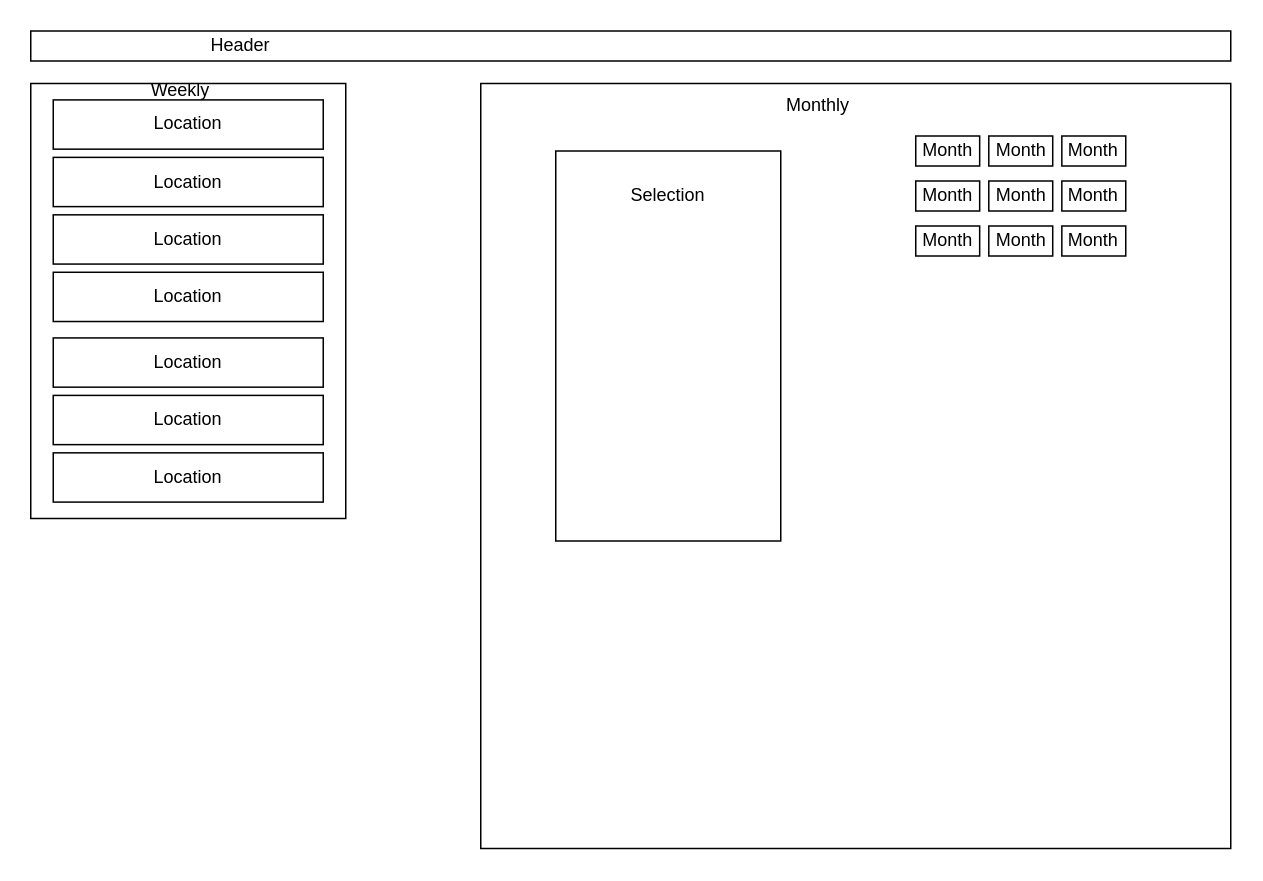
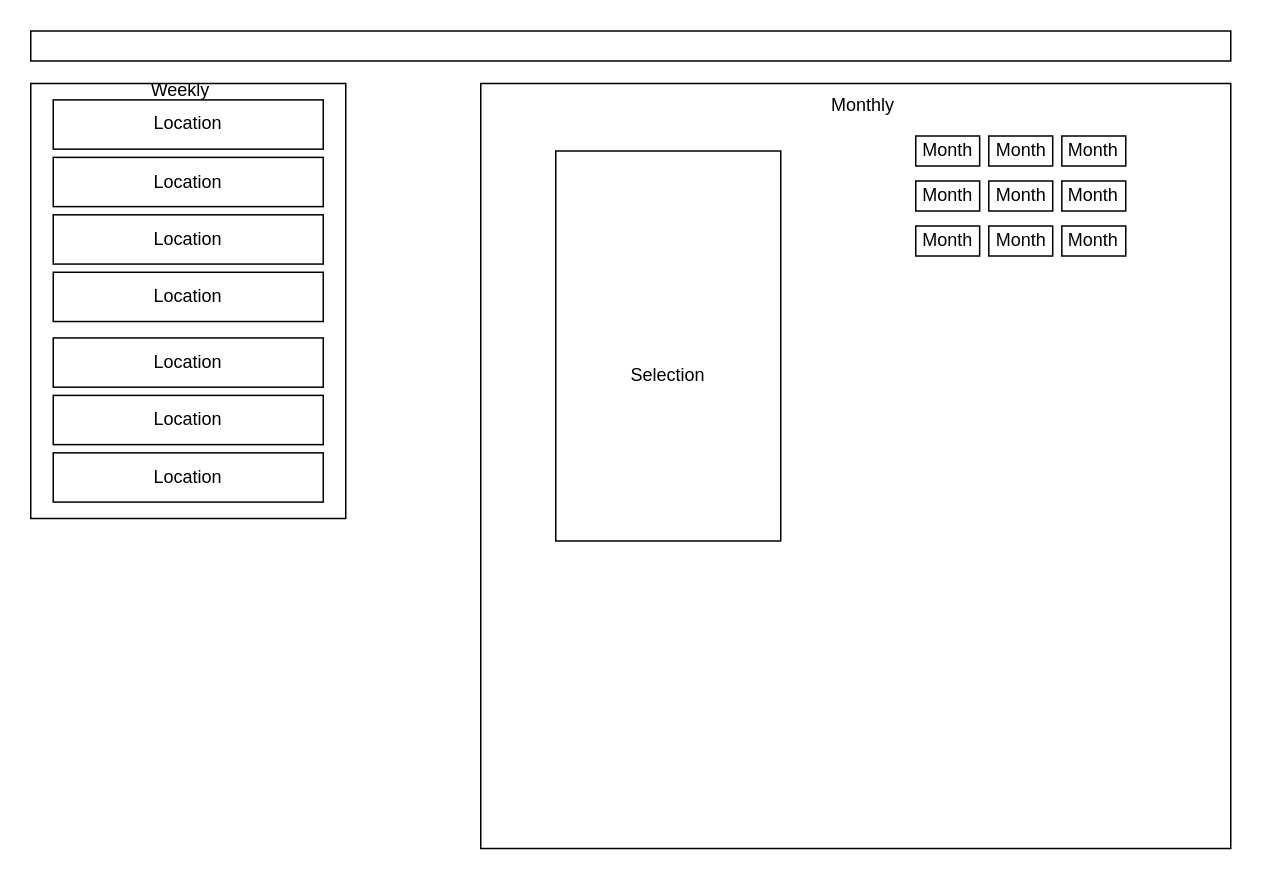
node "Header": removed
node "Monthly": moved (818, 106) -> (863, 106)
node "Selection": moved (668, 196) -> (668, 376)
